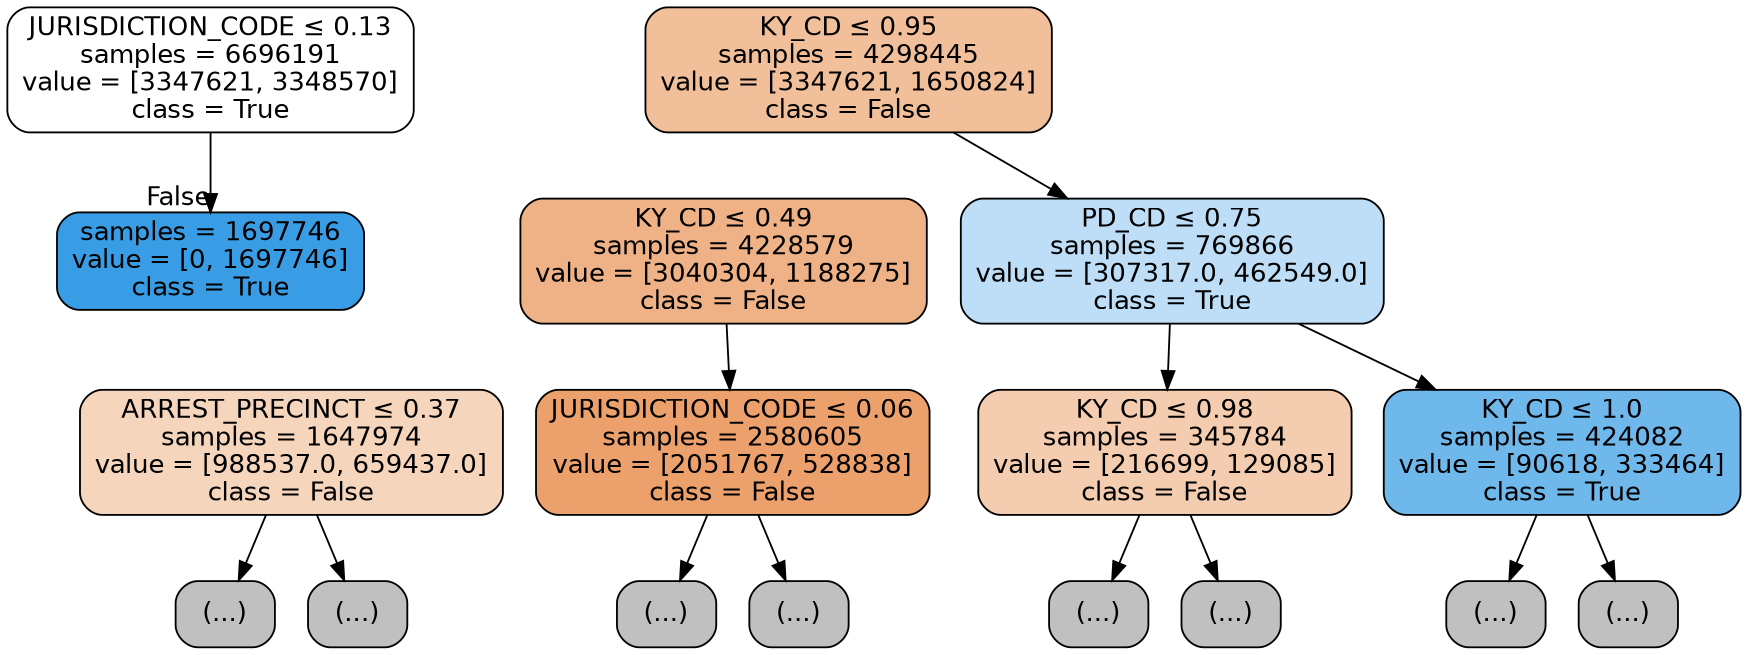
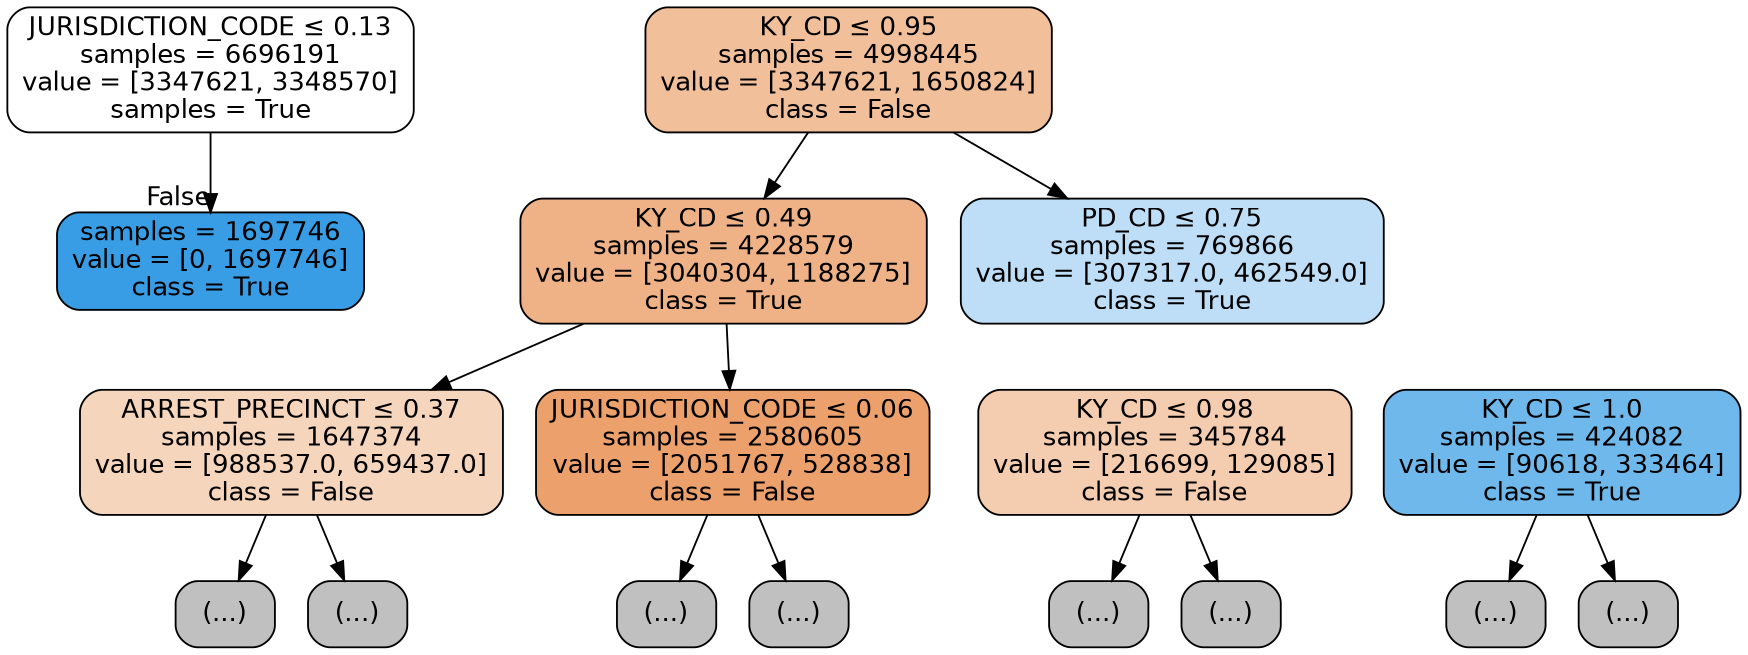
node "KY_CD ≤ 0.95": text "samples = 4298445" -> "samples = 4998445"
node "JURISDICTION_CODE ≤ 0.13": text "class = True" -> "samples = True"
edge "KY_CD ≤ 0.95" -> "KY_CD ≤ 0.49": added
node "KY_CD ≤ 0.49": text "class = False" -> "class = True"
edge "PD_CD ≤ 0.75" -> "KY_CD ≤ 0.98": removed
edge "KY_CD ≤ 0.49" -> "ARREST_PRECINCT ≤ 0.37": added
edge "PD_CD ≤ 0.75" -> "KY_CD ≤ 1.0": removed
node "ARREST_PRECINCT ≤ 0.37": text "samples = 1647974" -> "samples = 1647374"
